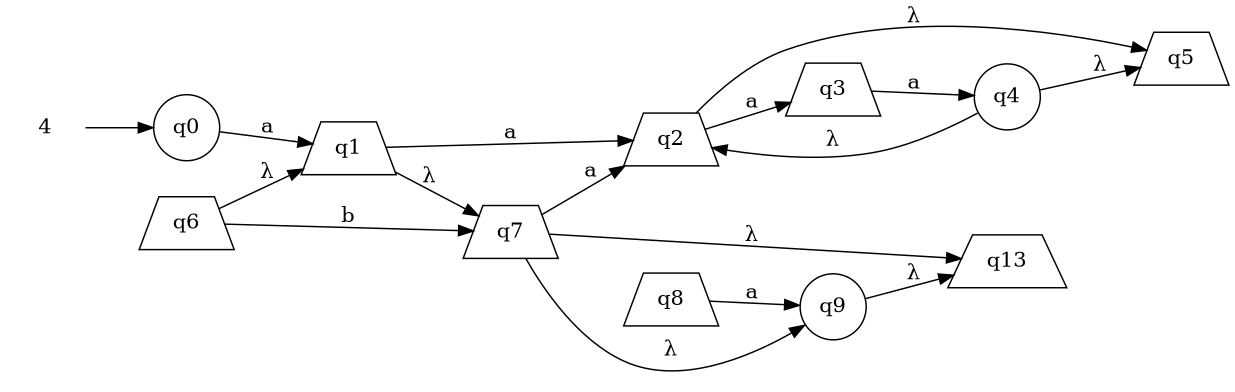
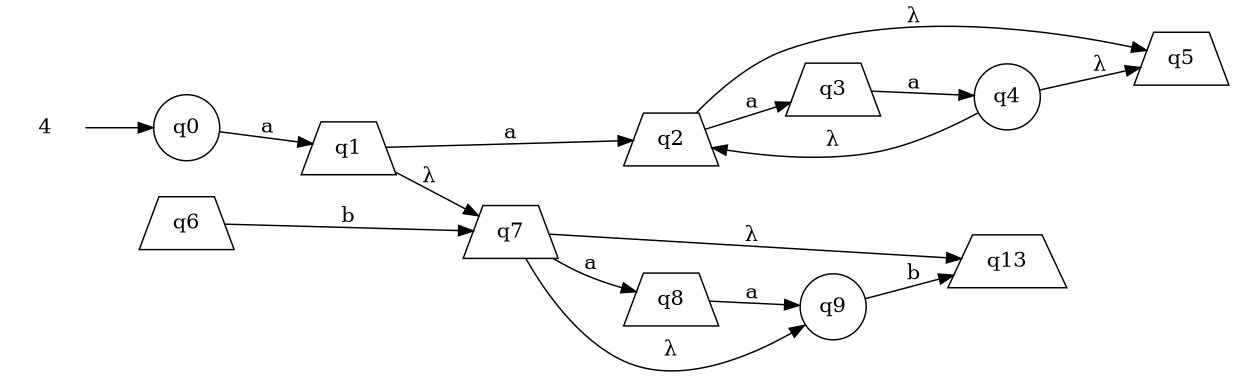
edge "q6" -> "q1": removed, label "λ"
edge "q7" -> "q2": now "q7" -> "q8"
edge "q9" -> "q13": label "λ" -> "b"
